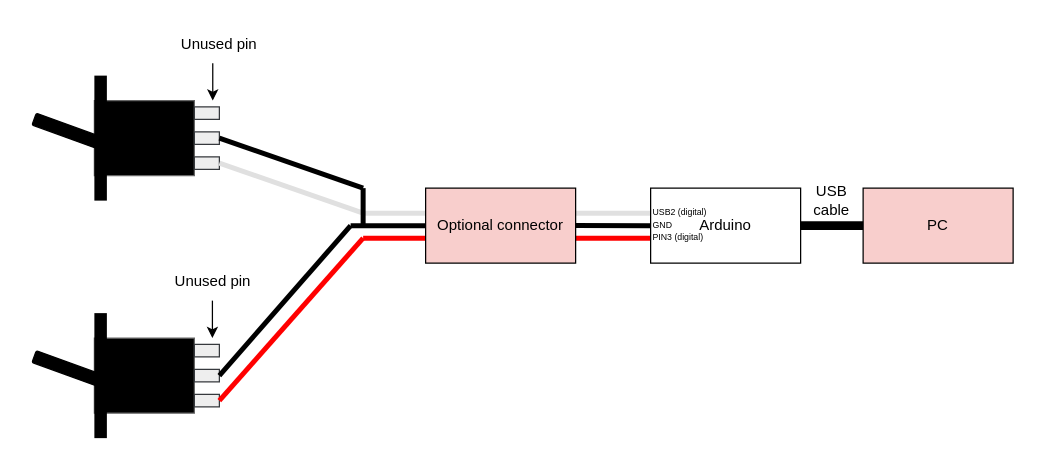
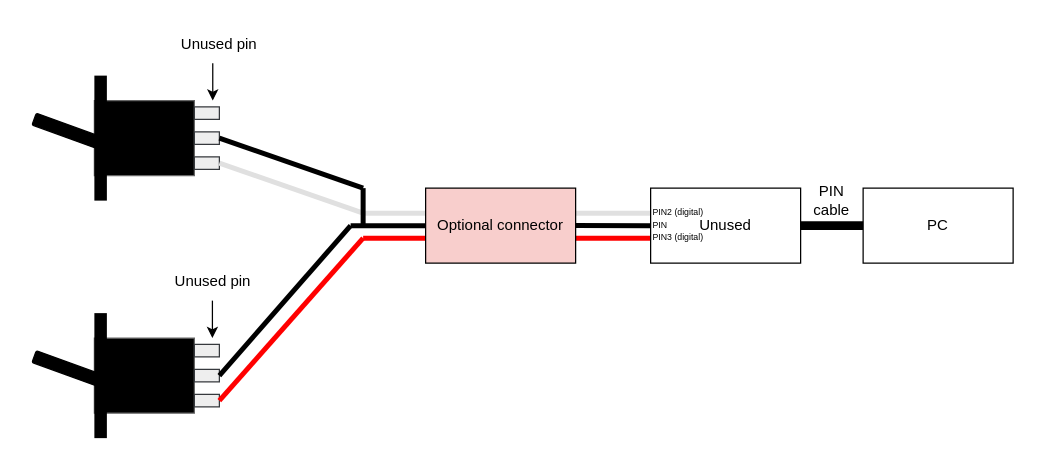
node "USB cable": label "USB cable" -> "PIN cable"
node "USB2 (digital)": label "USB2 (digital)" -> "PIN2 (digital)"
node "GND": label "GND" -> "PIN"
node "Arduino": label "Arduino" -> "Unused"
node "PC": fillcolor #f8cecc -> #ffffff
